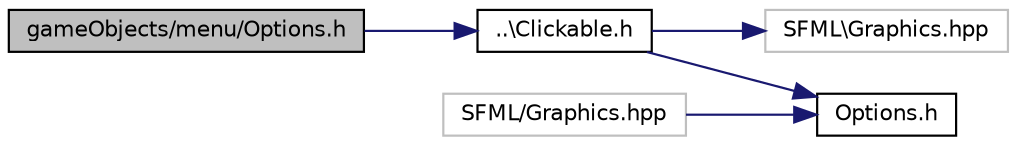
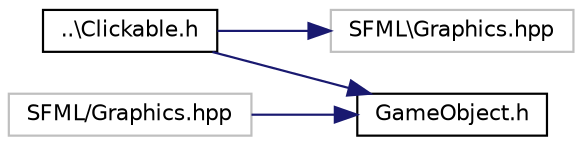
node "gameObjects/menu/Options.h": removed
node "Options.h": label "Options.h" -> "GameObject.h"
